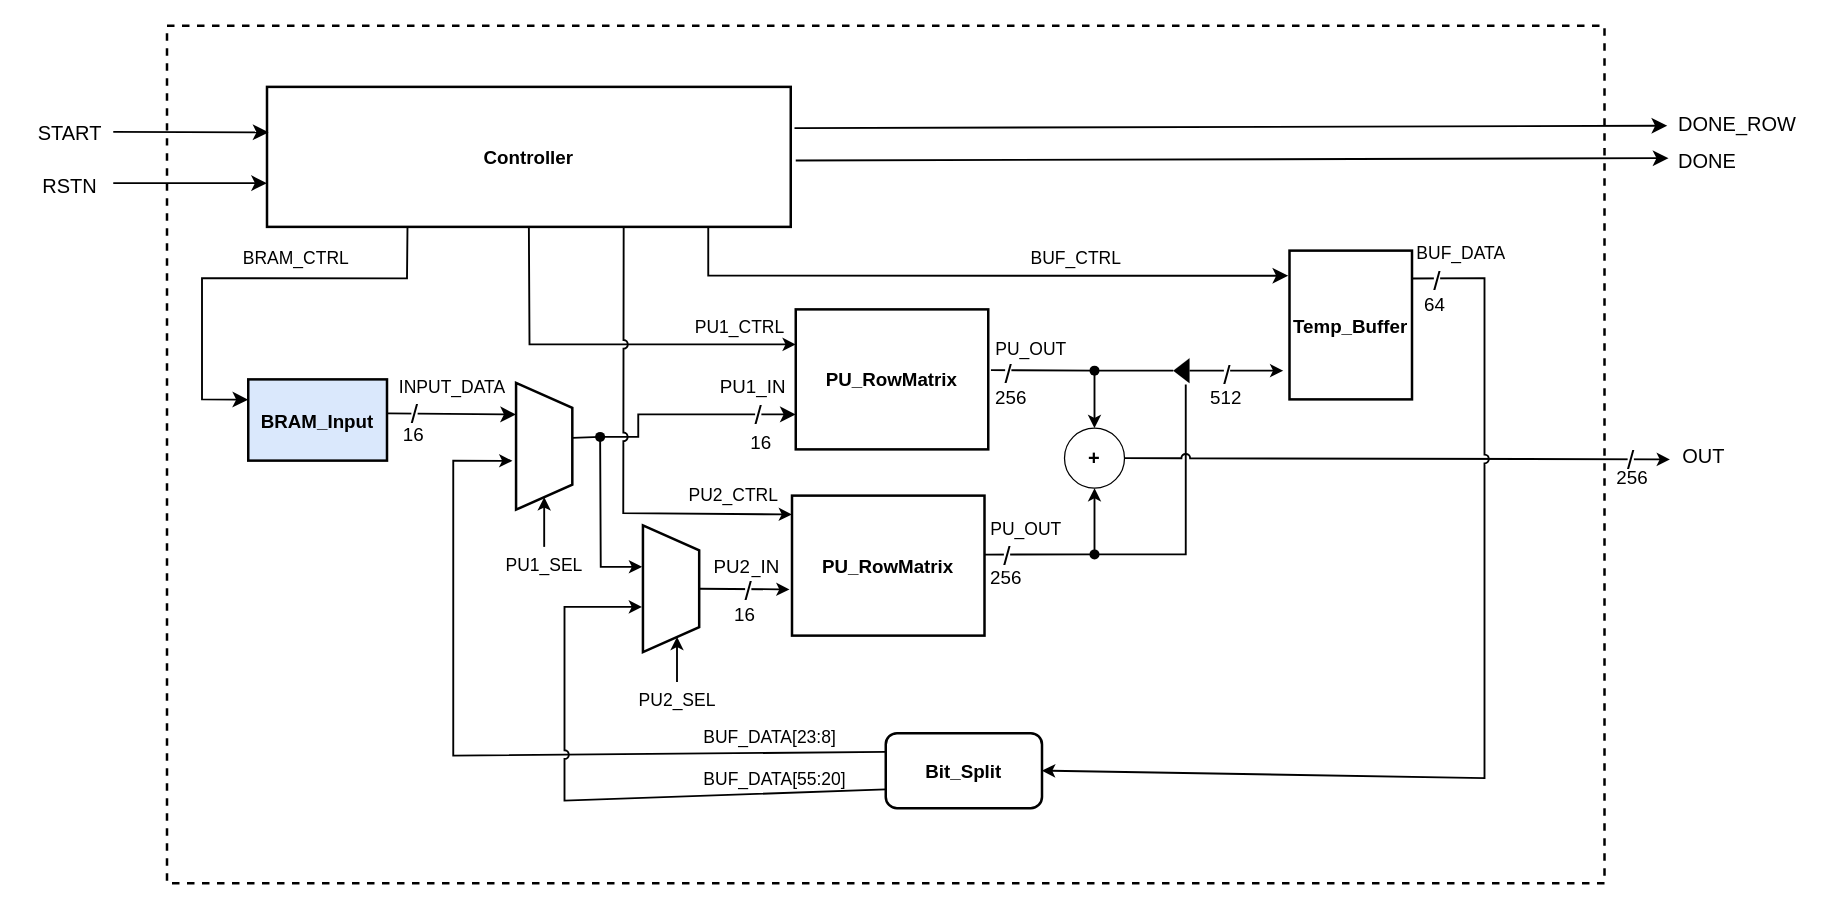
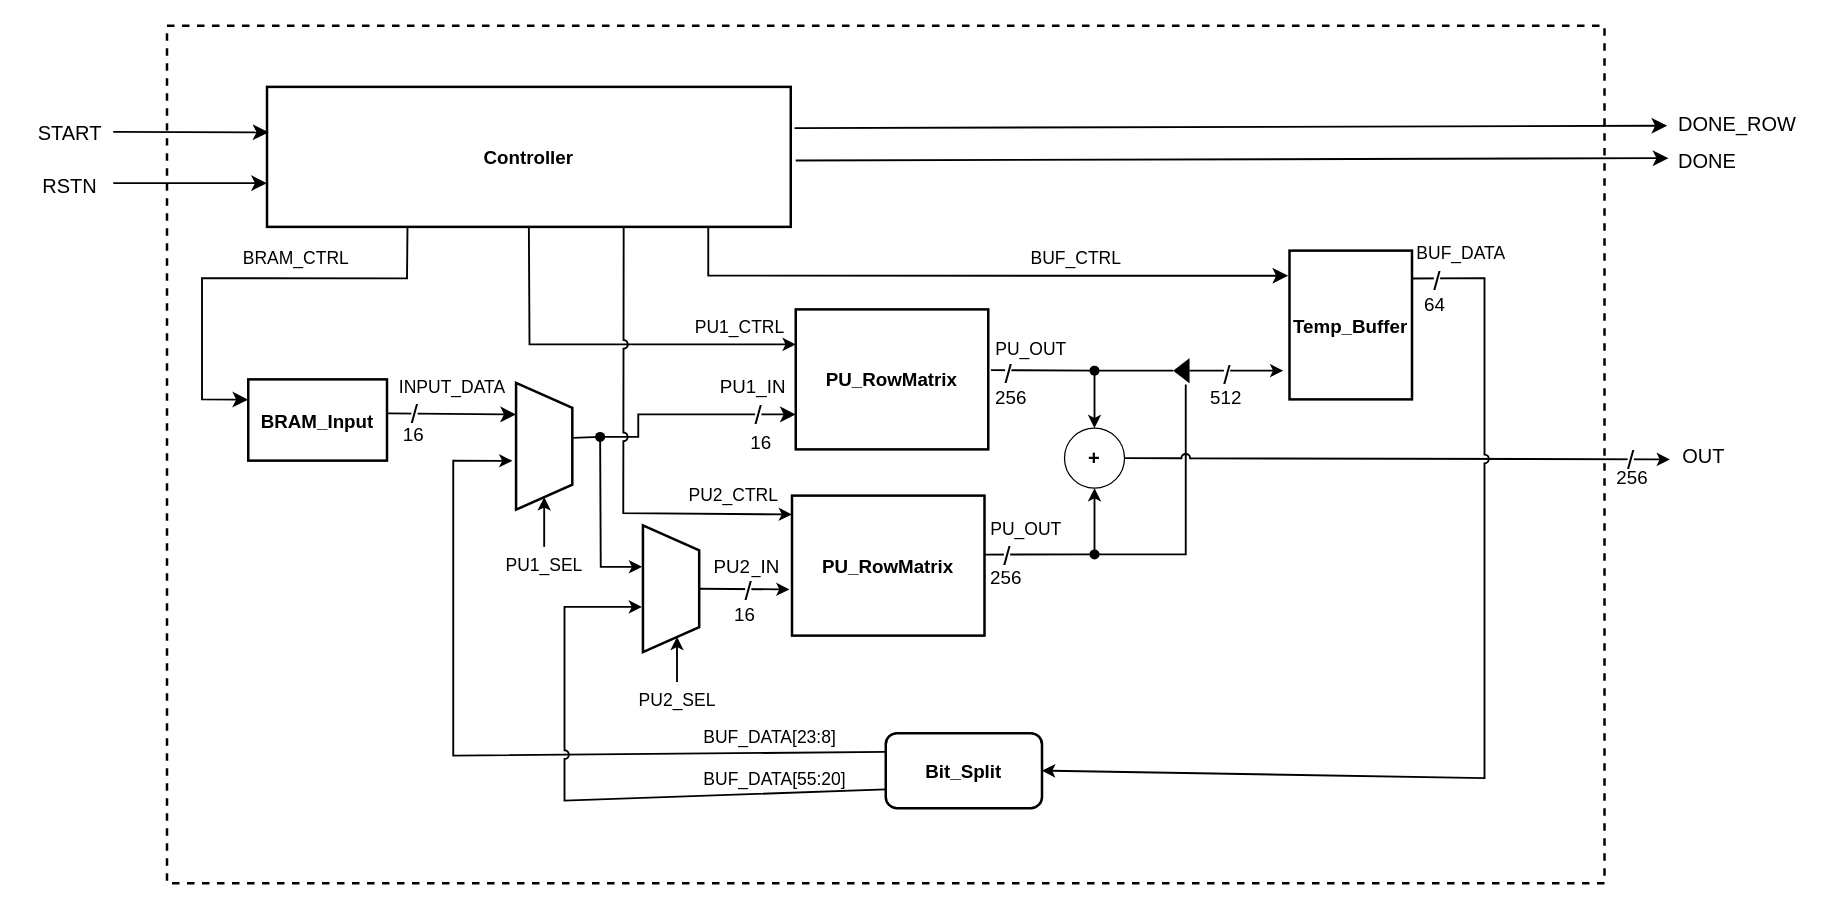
node "BRAM_Input": fillcolor #dae8fc -> #ffffff
